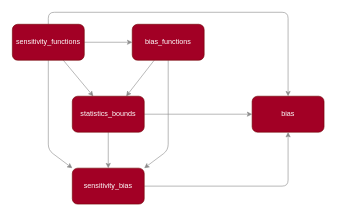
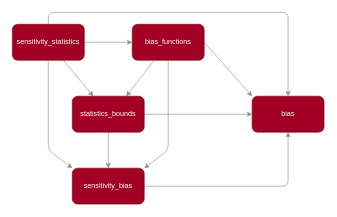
node "sensitivity_functions": label "sensitivity_functions" -> "sensitivity_statistics"
edge "bias_functions" -> "bias": added
